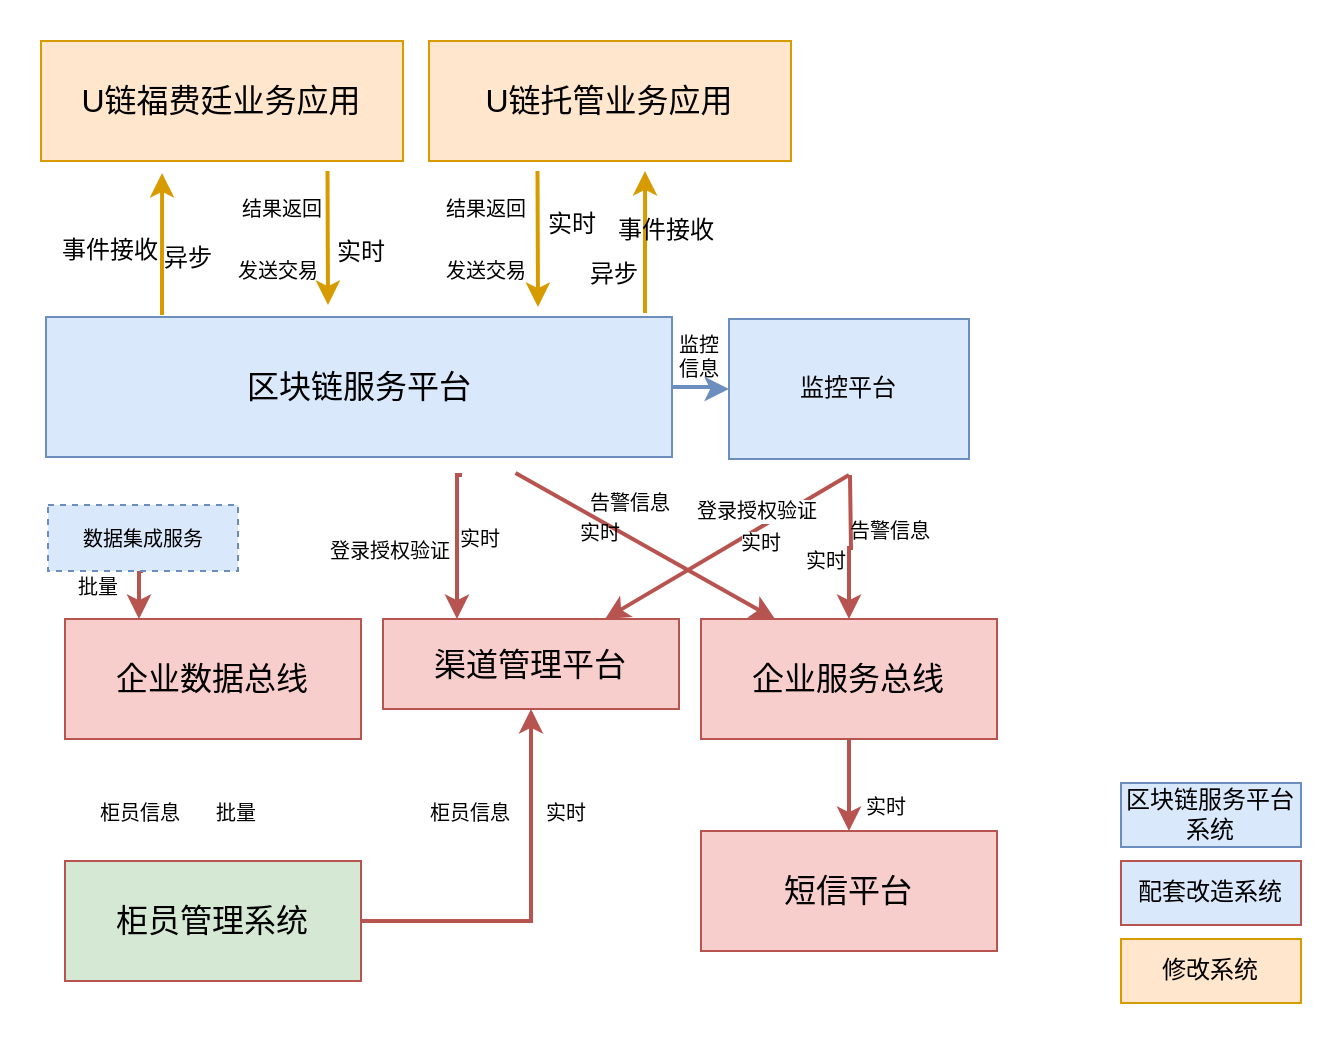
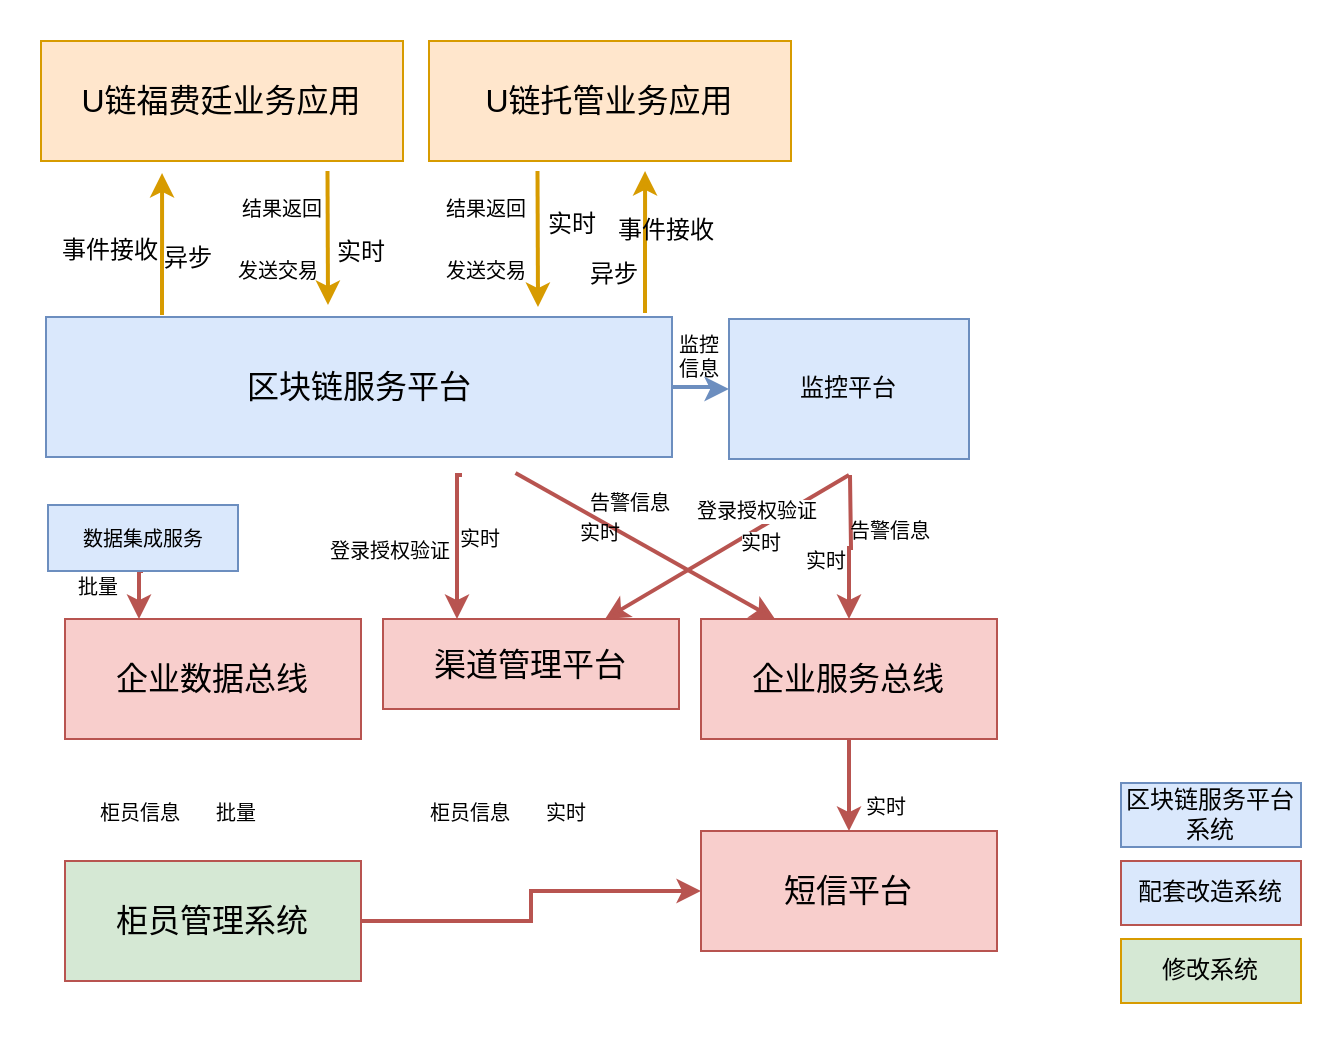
node "数据集成服务": style dashed -> solid
edge "柜员管理系统" -> "渠道管理平台": now "柜员管理系统" -> "短信平台"
node "修改系统": fillcolor #ffe6cc -> #d5e8d4
